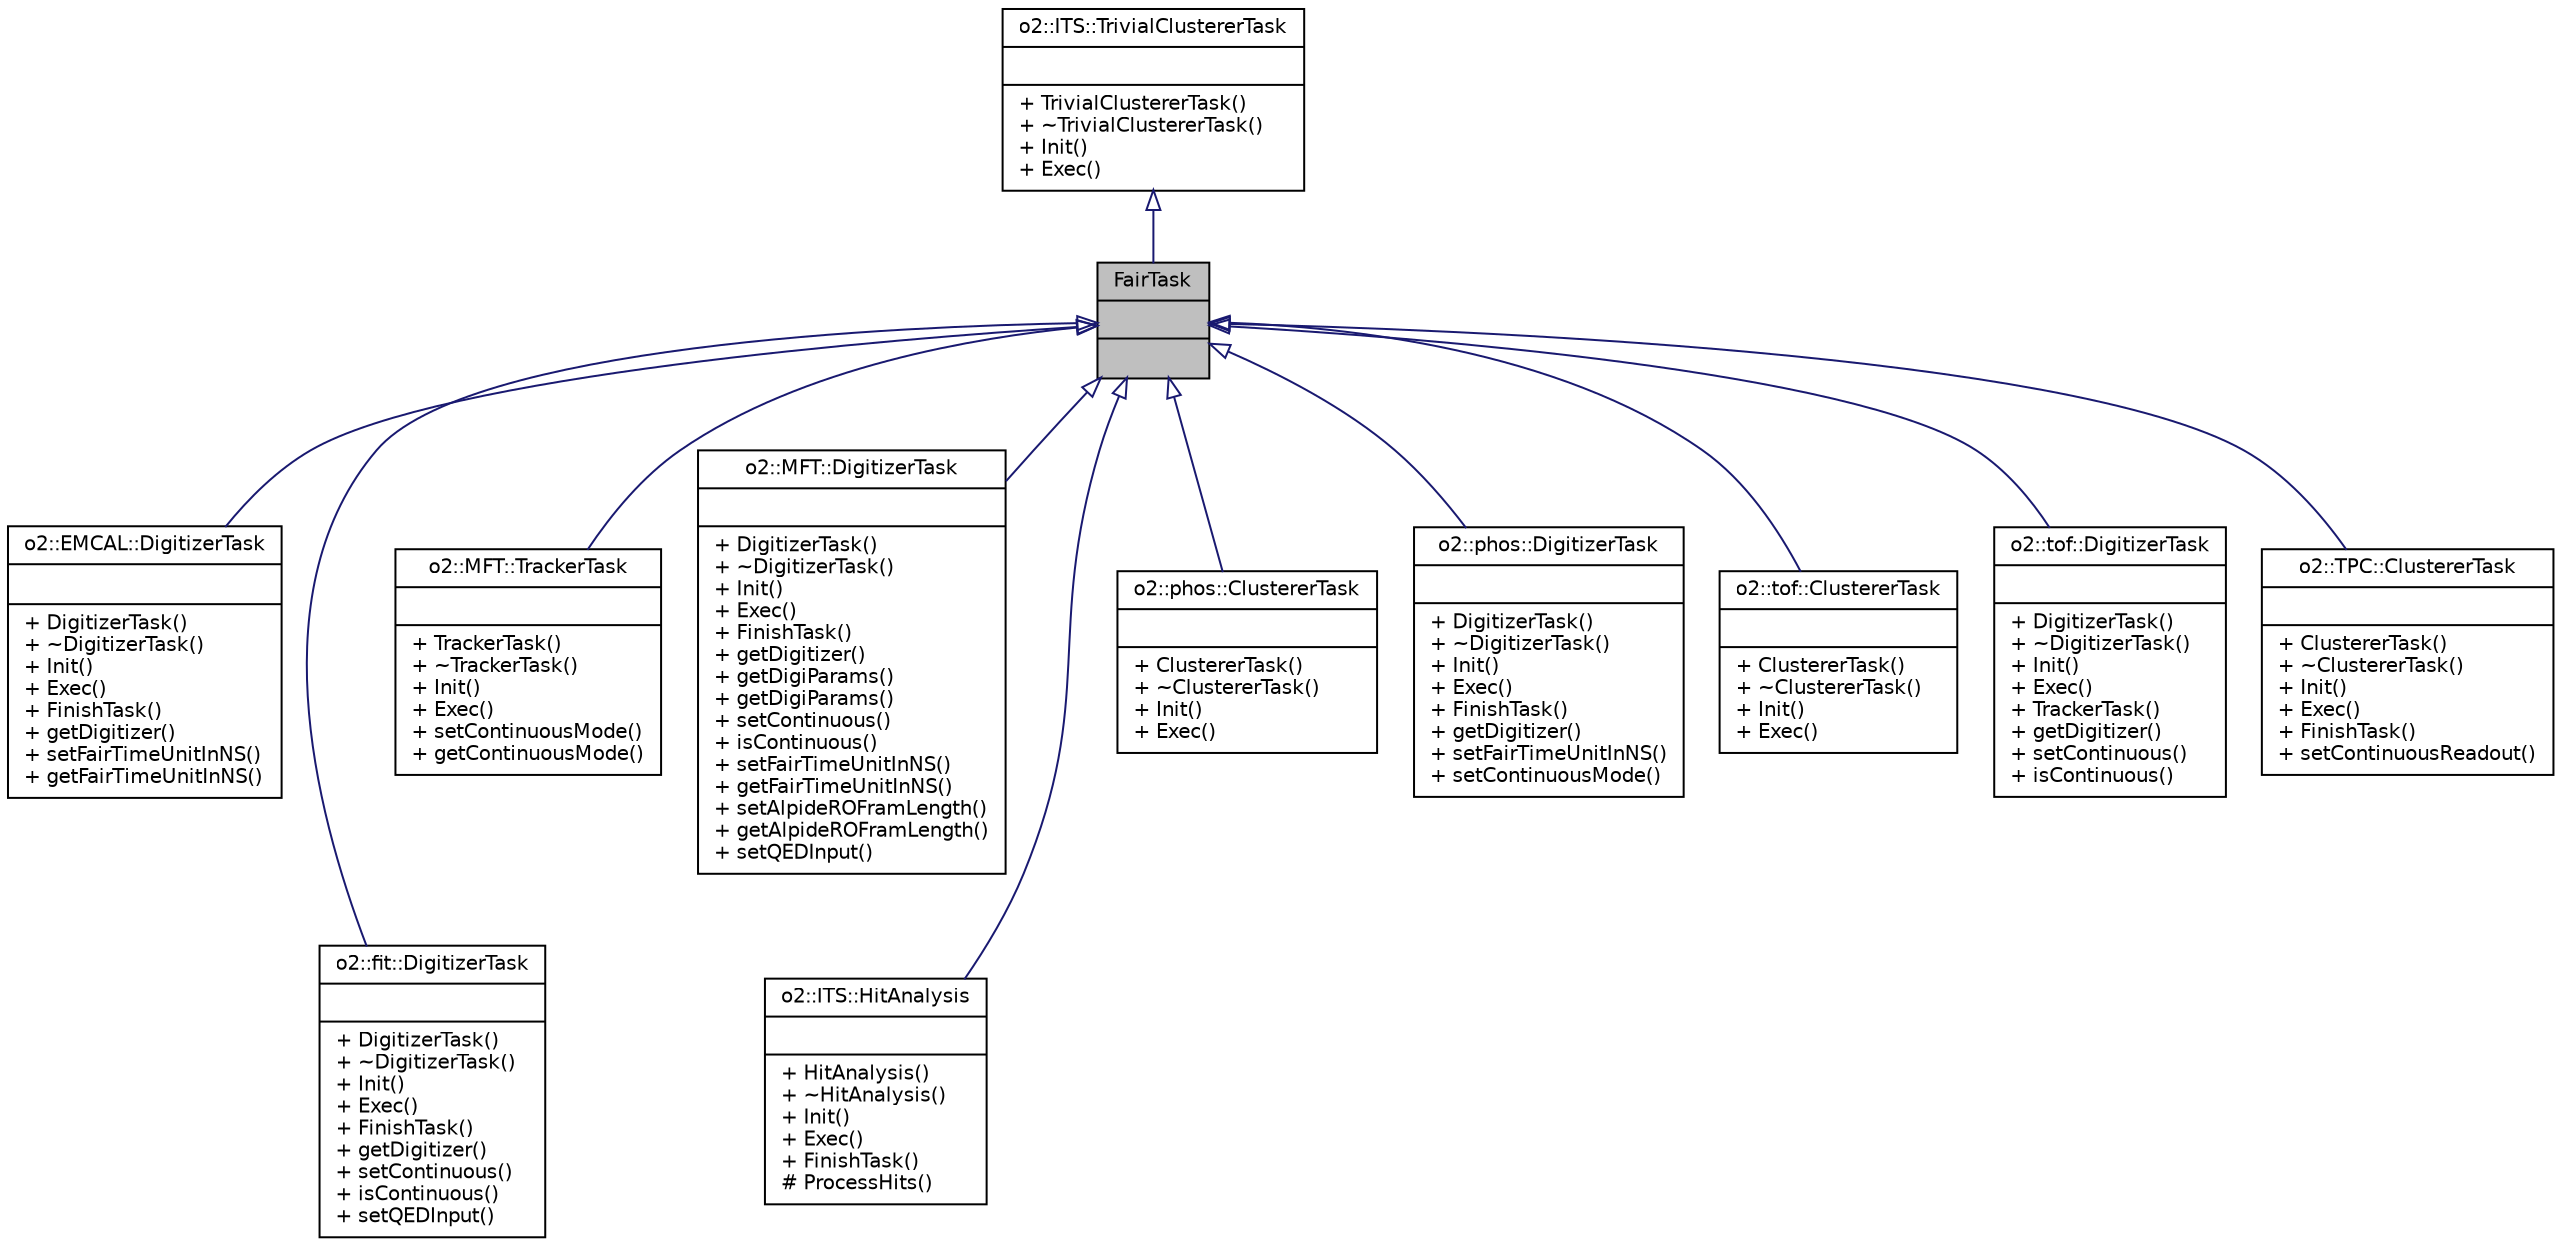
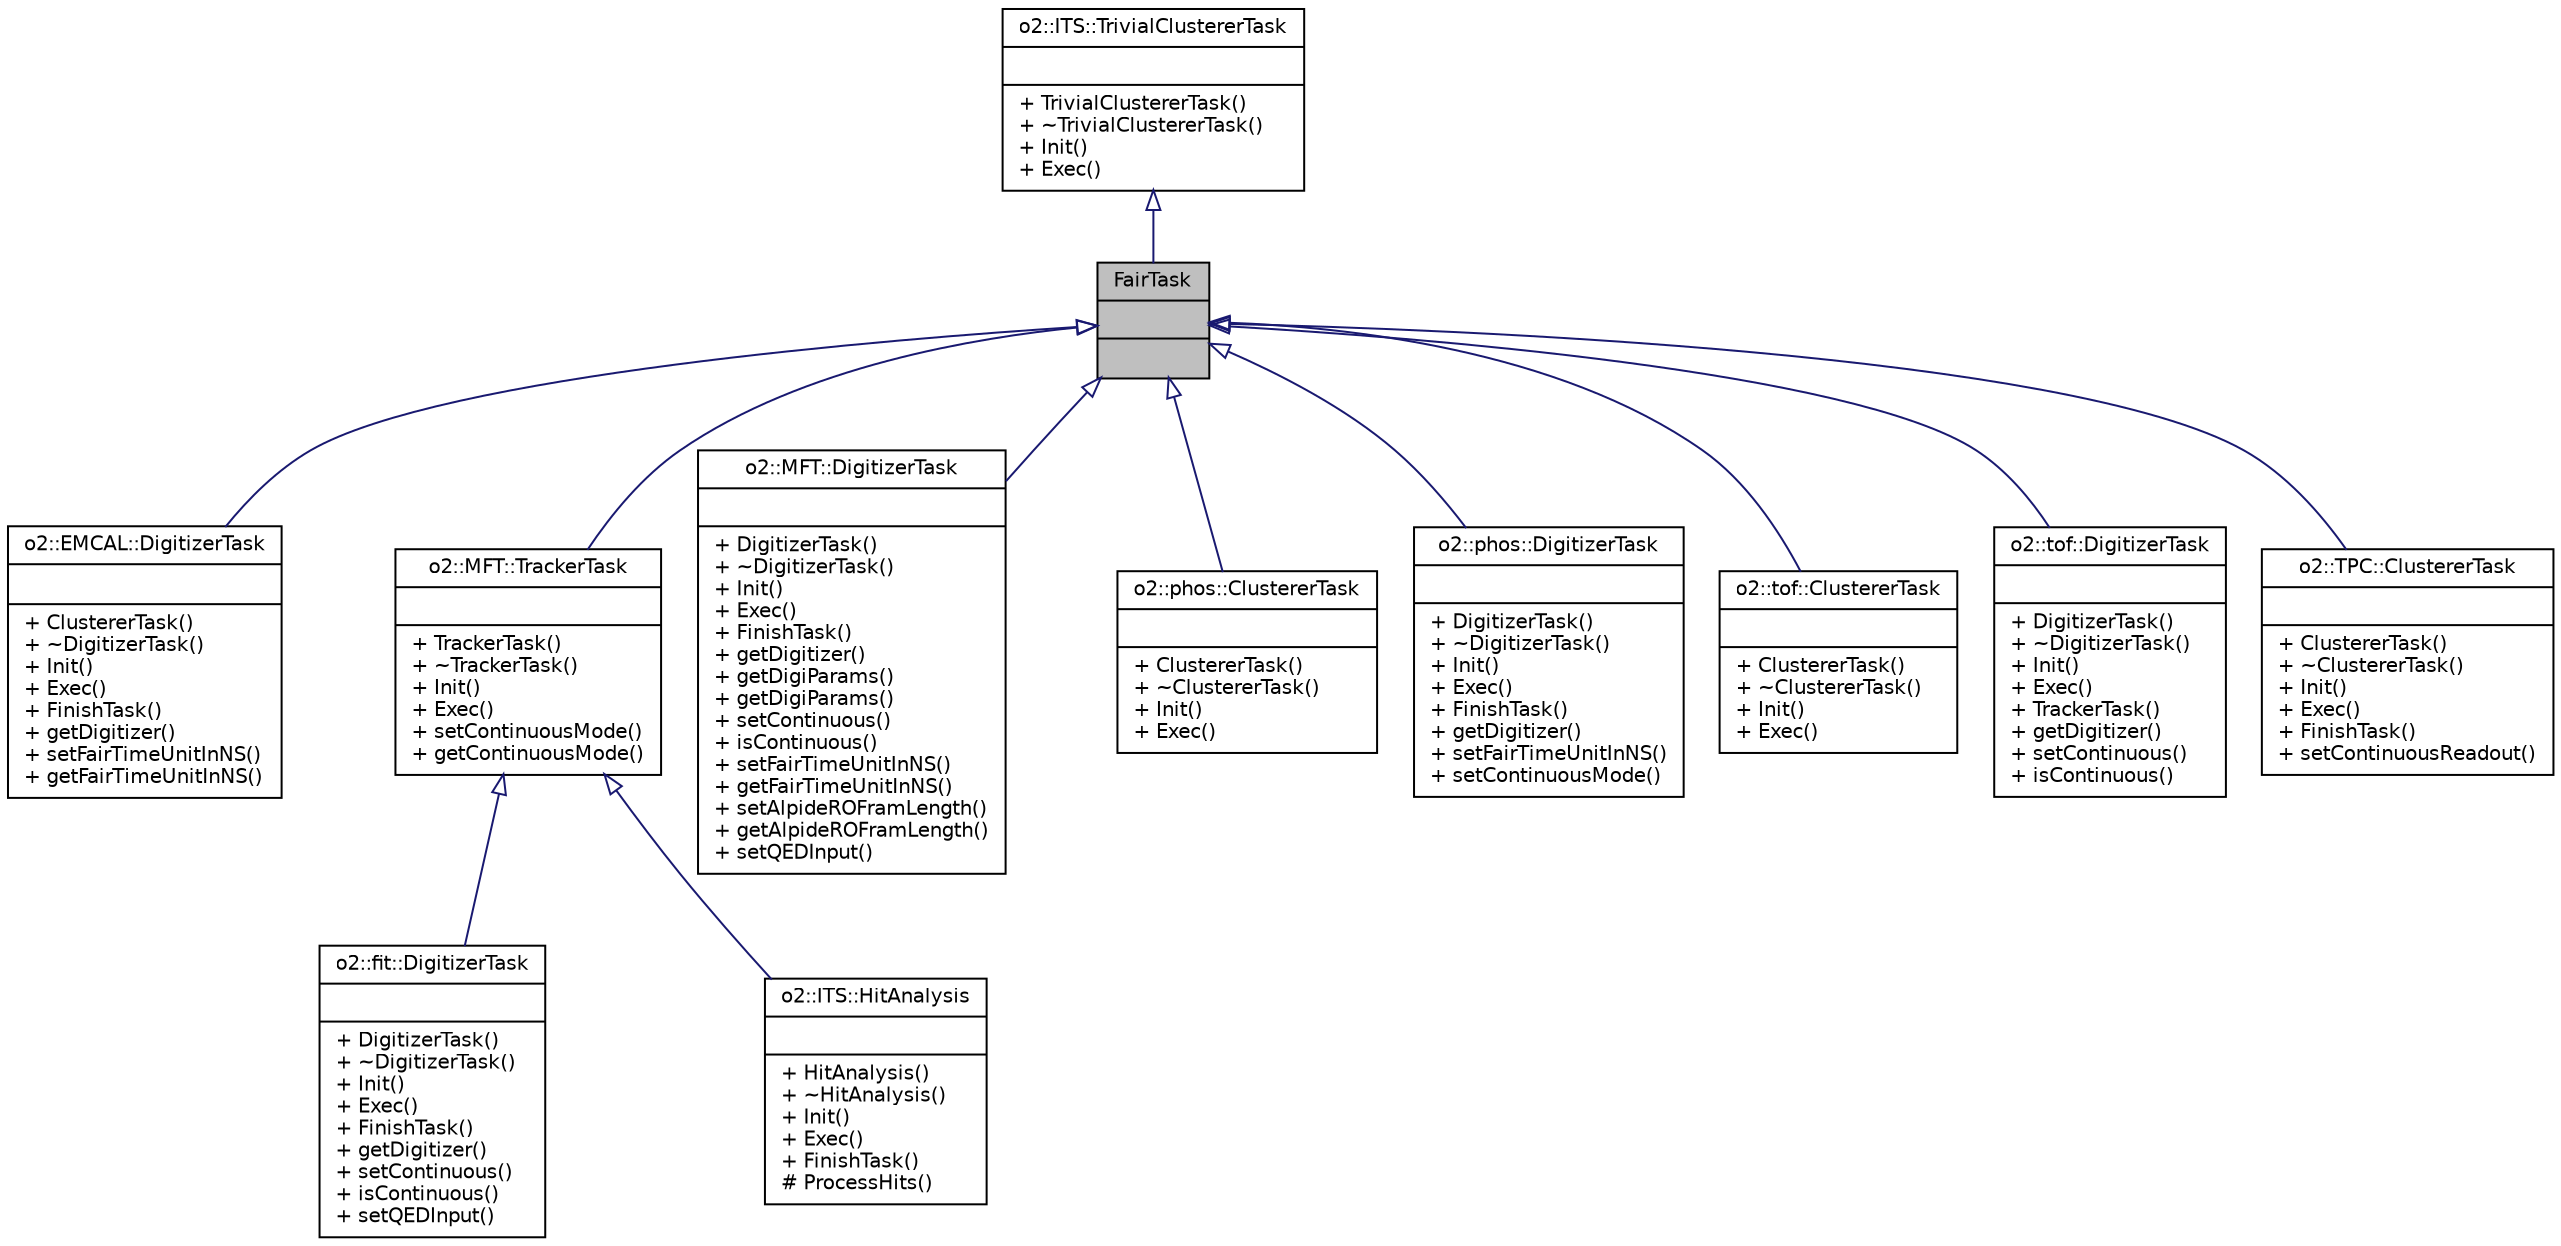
edge "o2::fit::DigitizerTask" -> "FairTask": now "o2::fit::DigitizerTask" -> "o2::MFT::TrackerTask"
node "o2::EMCAL::DigitizerTask": text "+ DigitizerTask()" -> "+ ClustererTask()"
edge "o2::ITS::HitAnalysis" -> "FairTask": now "o2::ITS::HitAnalysis" -> "o2::MFT::TrackerTask"
